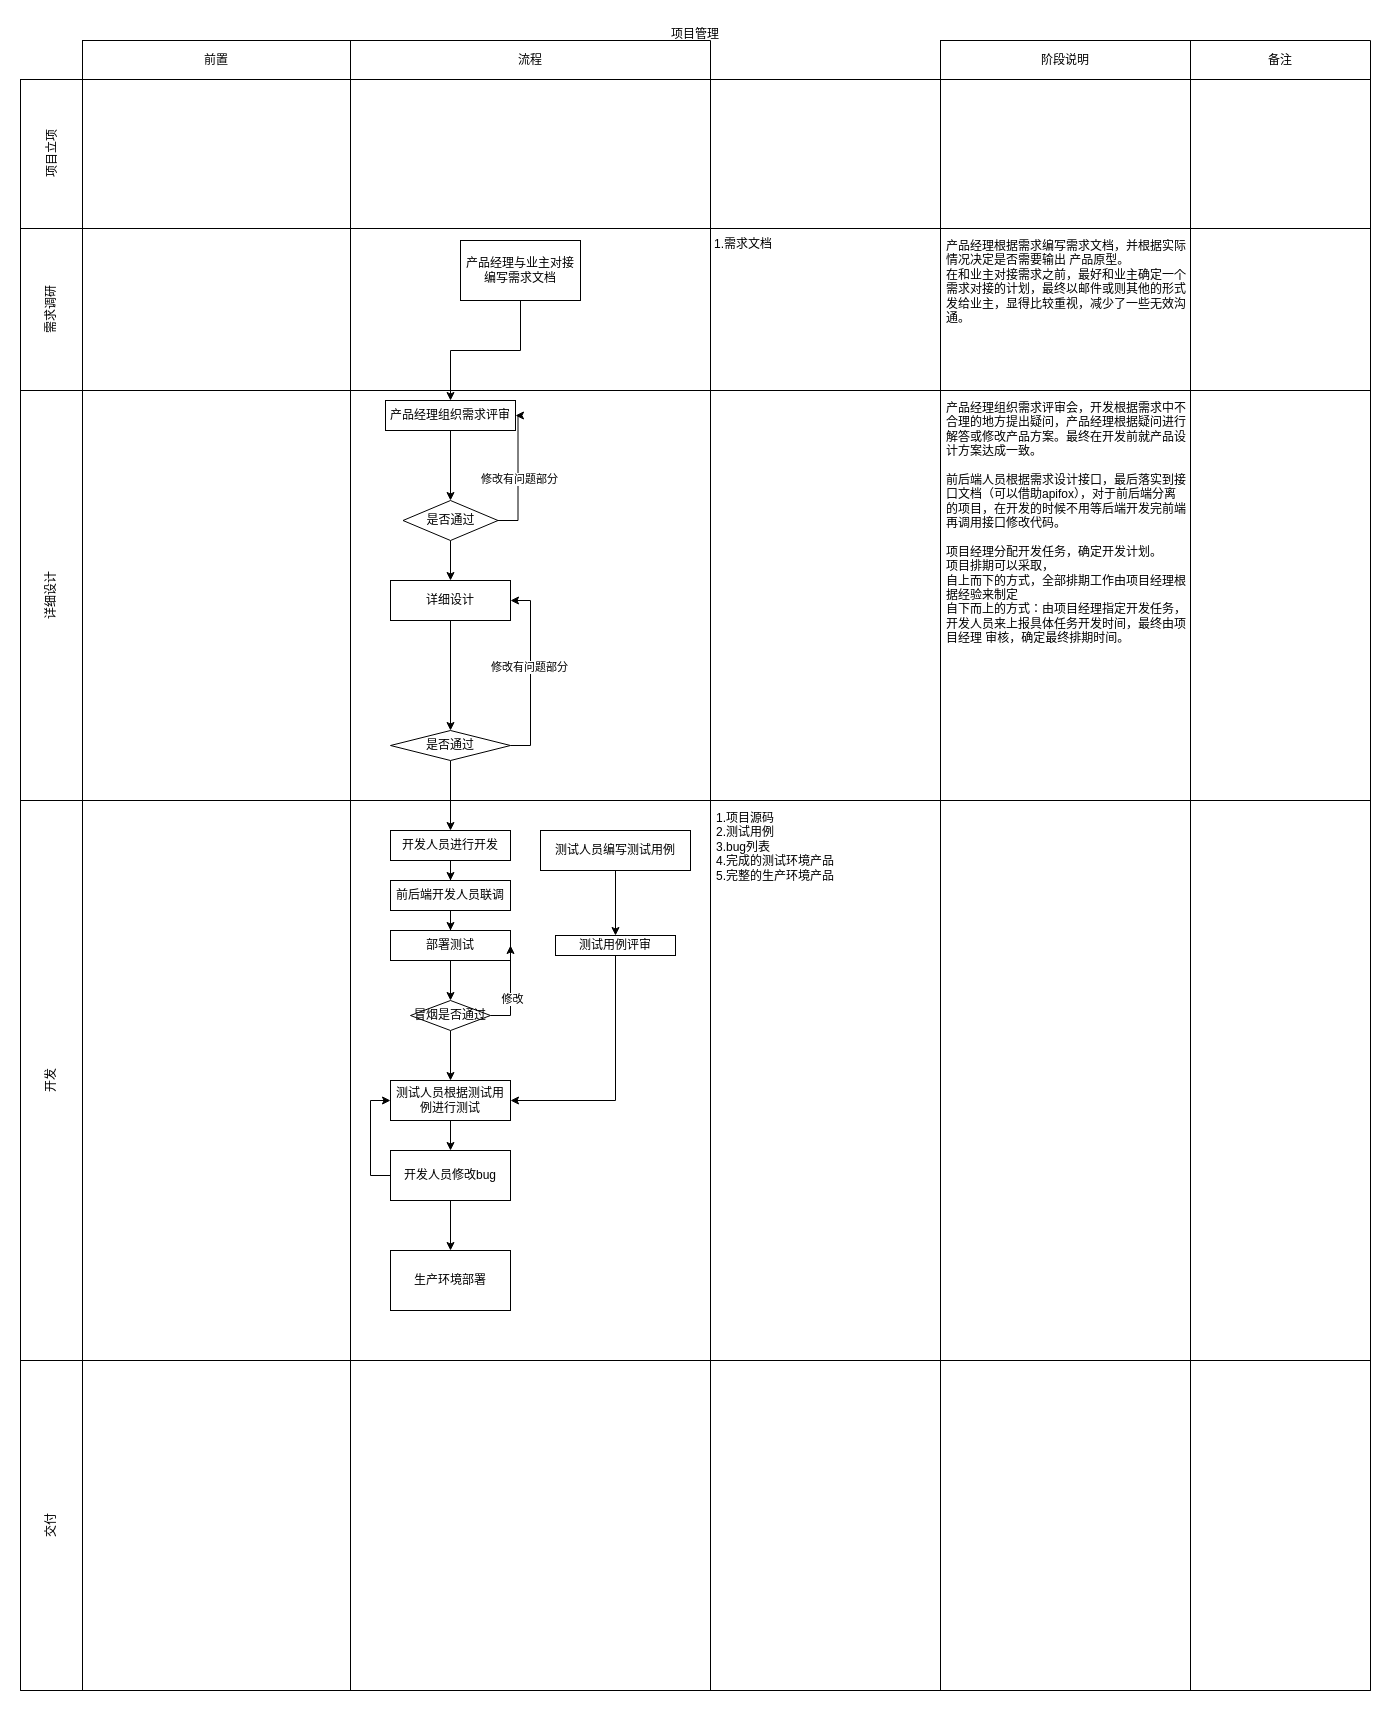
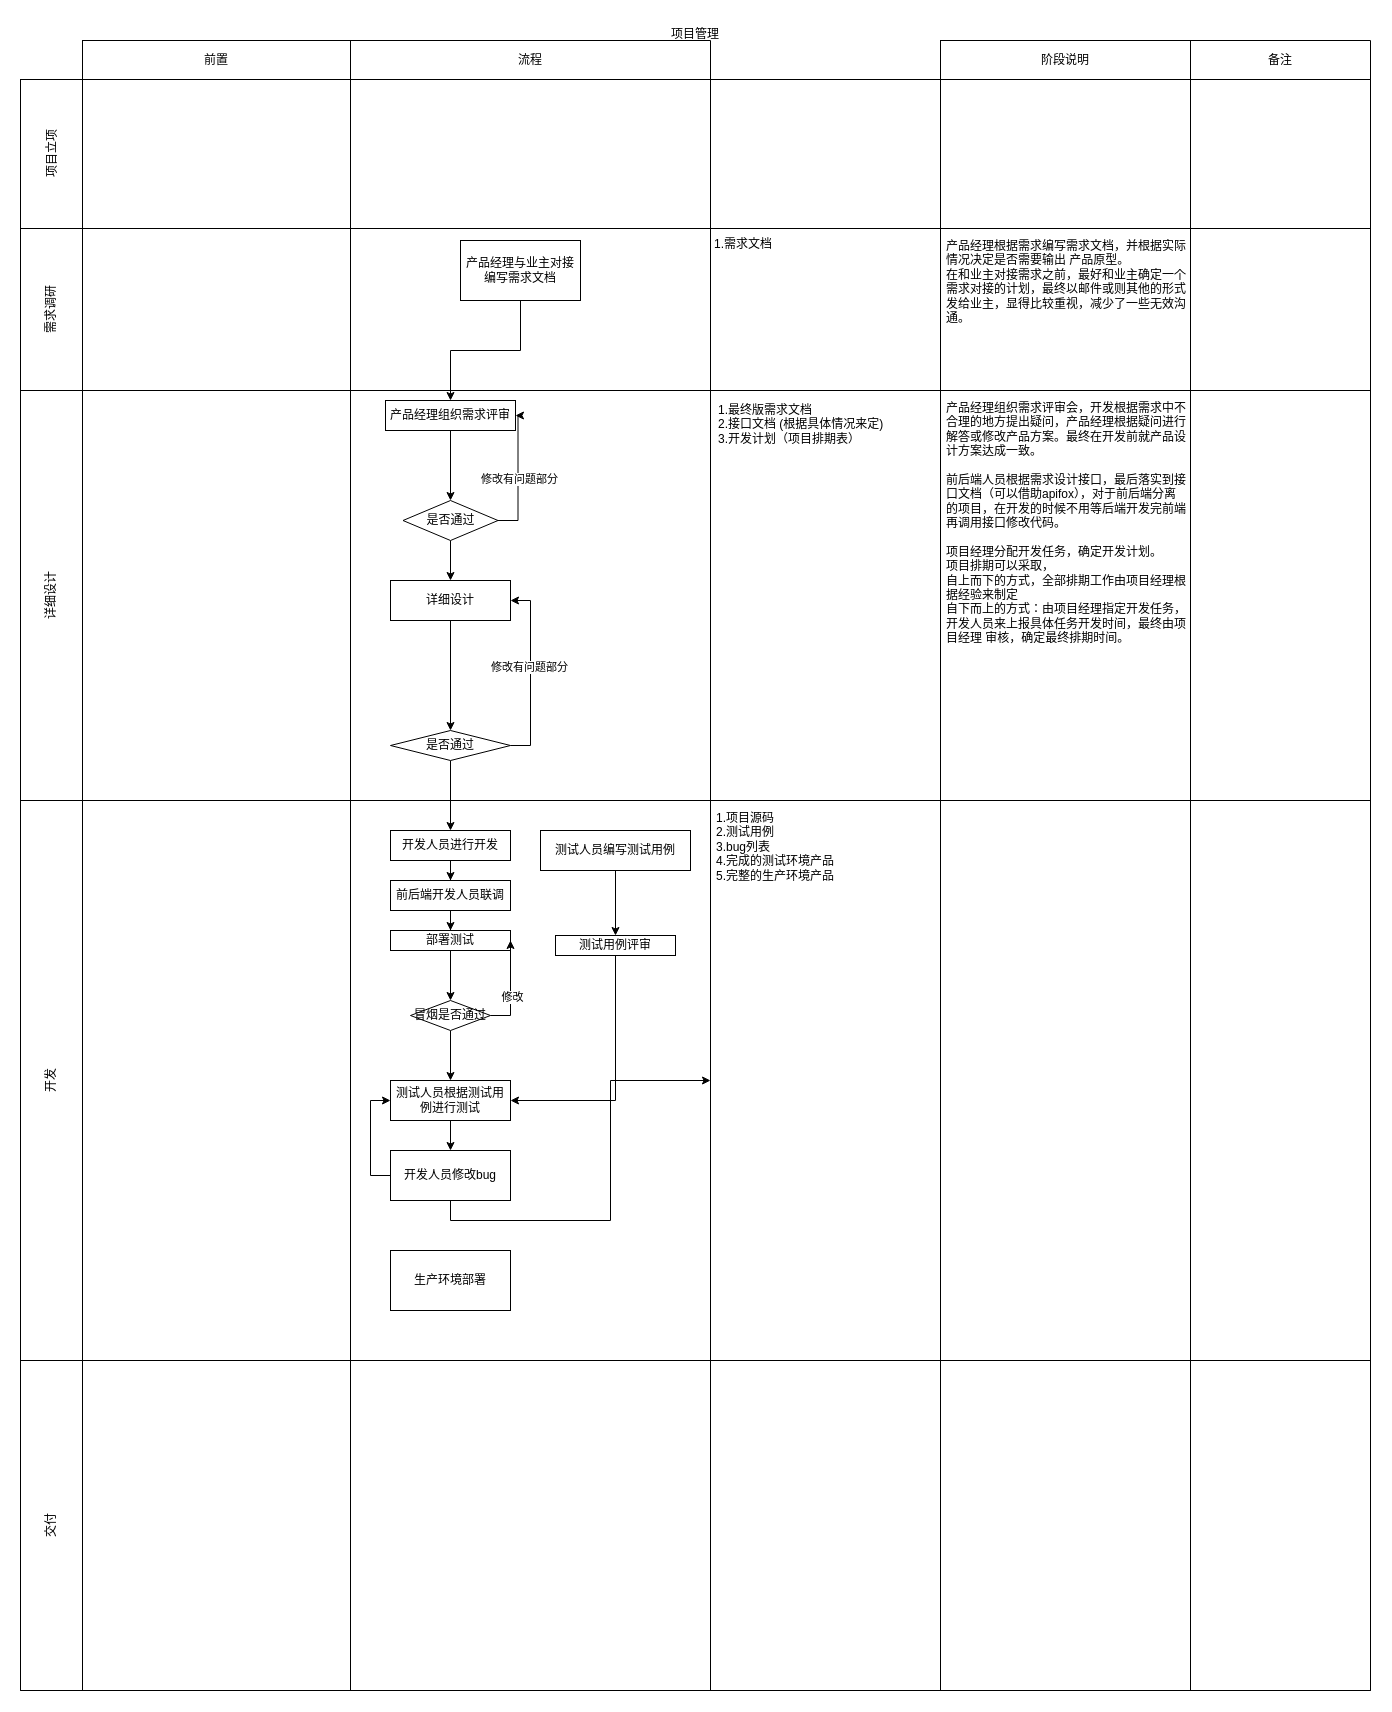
node "1.最终版需求文档 2.接口文档 (根据具体情况来定) 3.开发计划（项目排期表）": added
node "部署测试": size 120x30 -> 120x20
edge "开发人员修改bug" -> "生产环境部署": now "开发人员修改bug" -> "1.项目源码 2.测试用例 3.bug列表 4.完成的测试环境产品 5.完整的生产环境产品"
